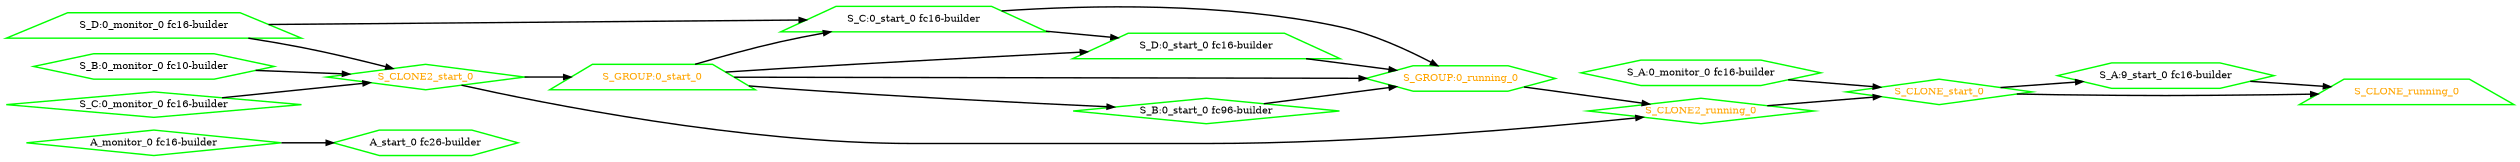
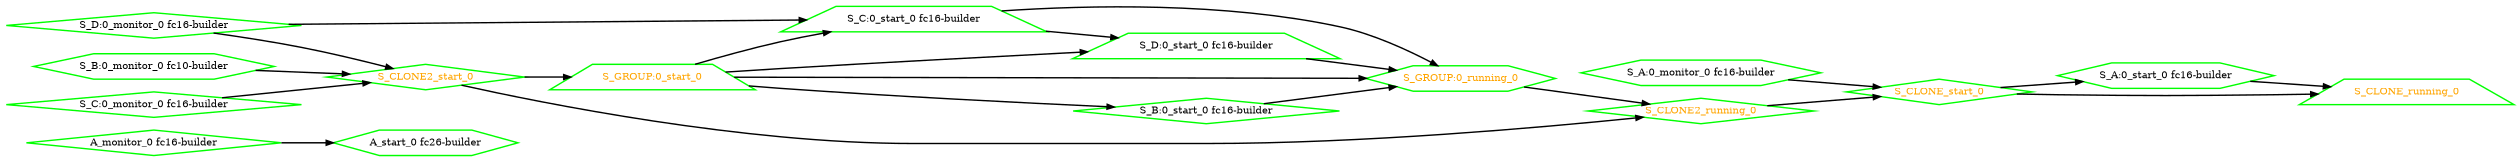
node "S_D:0_monitor_0 fc16-builder": shape trapezium -> diamond
node "S_A:9_start_0 fc16-builder": label "S_A:9_start_0 fc16-builder" -> "S_A:0_start_0 fc16-builder"
node "S_B:0_start_0 fc96-builder": label "S_B:0_start_0 fc96-builder" -> "S_B:0_start_0 fc16-builder"
